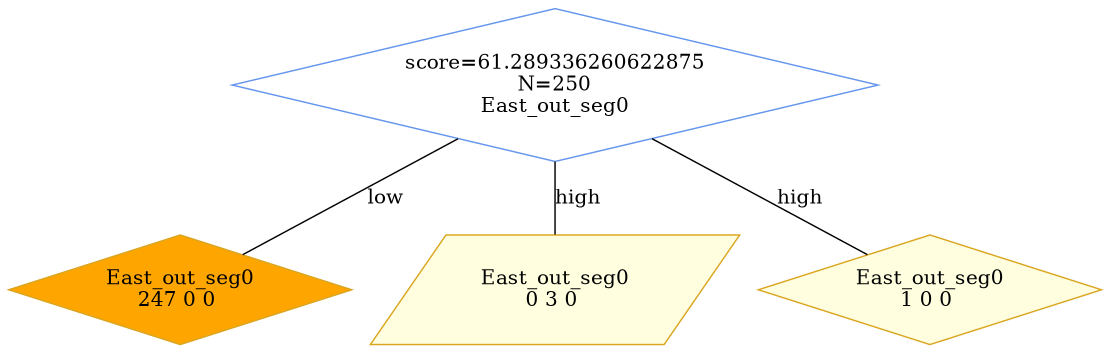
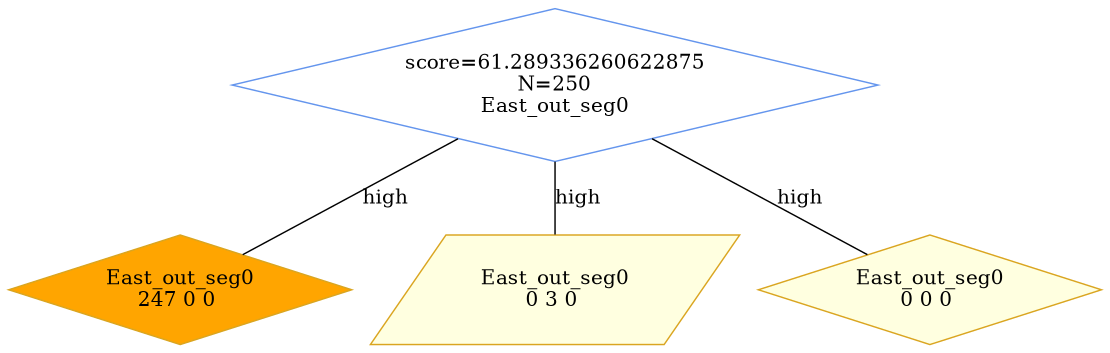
edge "score=61.289336260622875 N=250 East_out_seg0" -- "East_out_seg0 247 0 0": label "low" -> "high"
node "East_out_seg0 1 0 0": label "East_out_seg0 1 0 0" -> "East_out_seg0 0 0 0"
